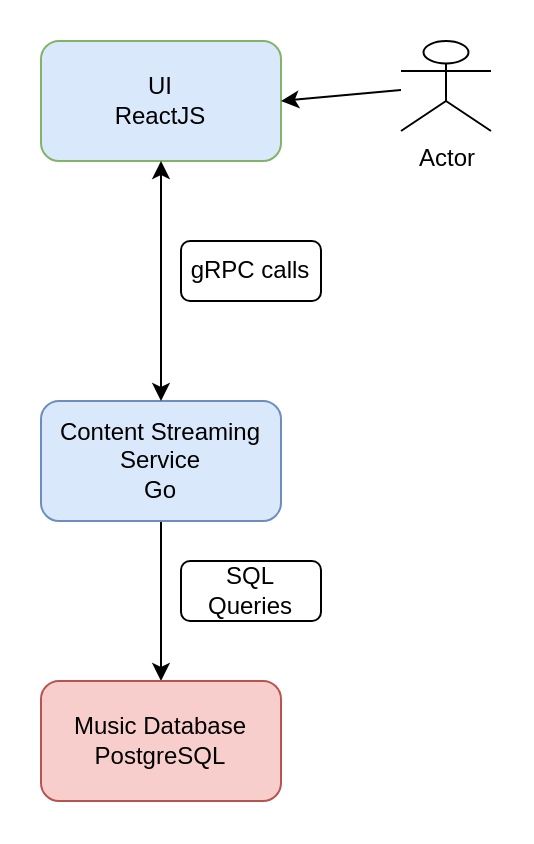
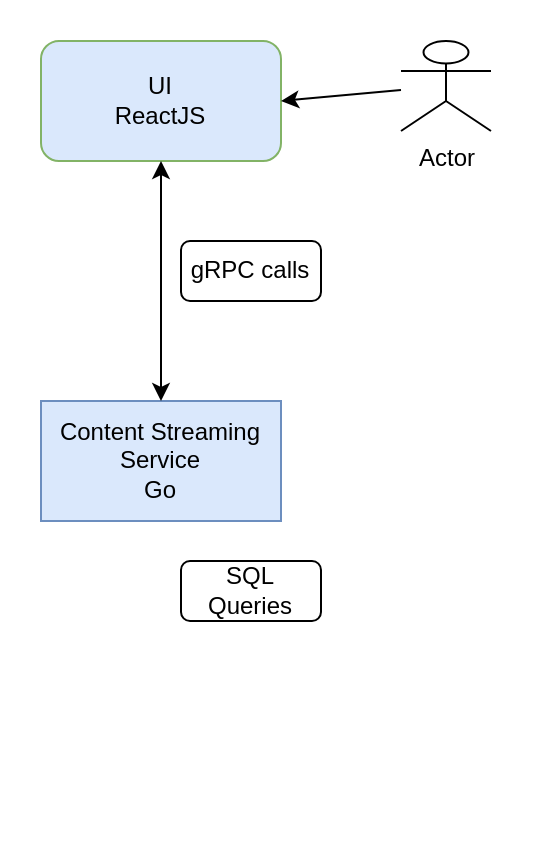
node "Content Streaming Service Go": shape rounded rectangle -> rectangle
edge "Content Streaming Service Go" -> "Music Database PostgreSQL": removed
node "Music Database PostgreSQL": removed
